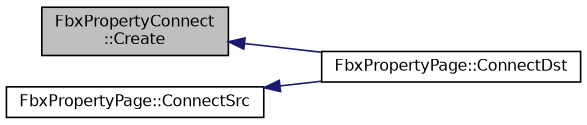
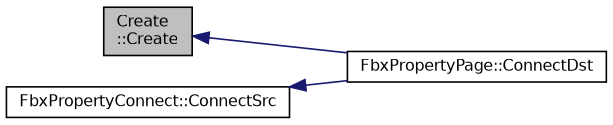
node "FbxPropertyConnect ::Create": label "FbxPropertyConnect ::Create" -> "Create ::Create"
node "FbxPropertyPage::ConnectSrc": label "FbxPropertyPage::ConnectSrc" -> "FbxPropertyConnect::ConnectSrc"
